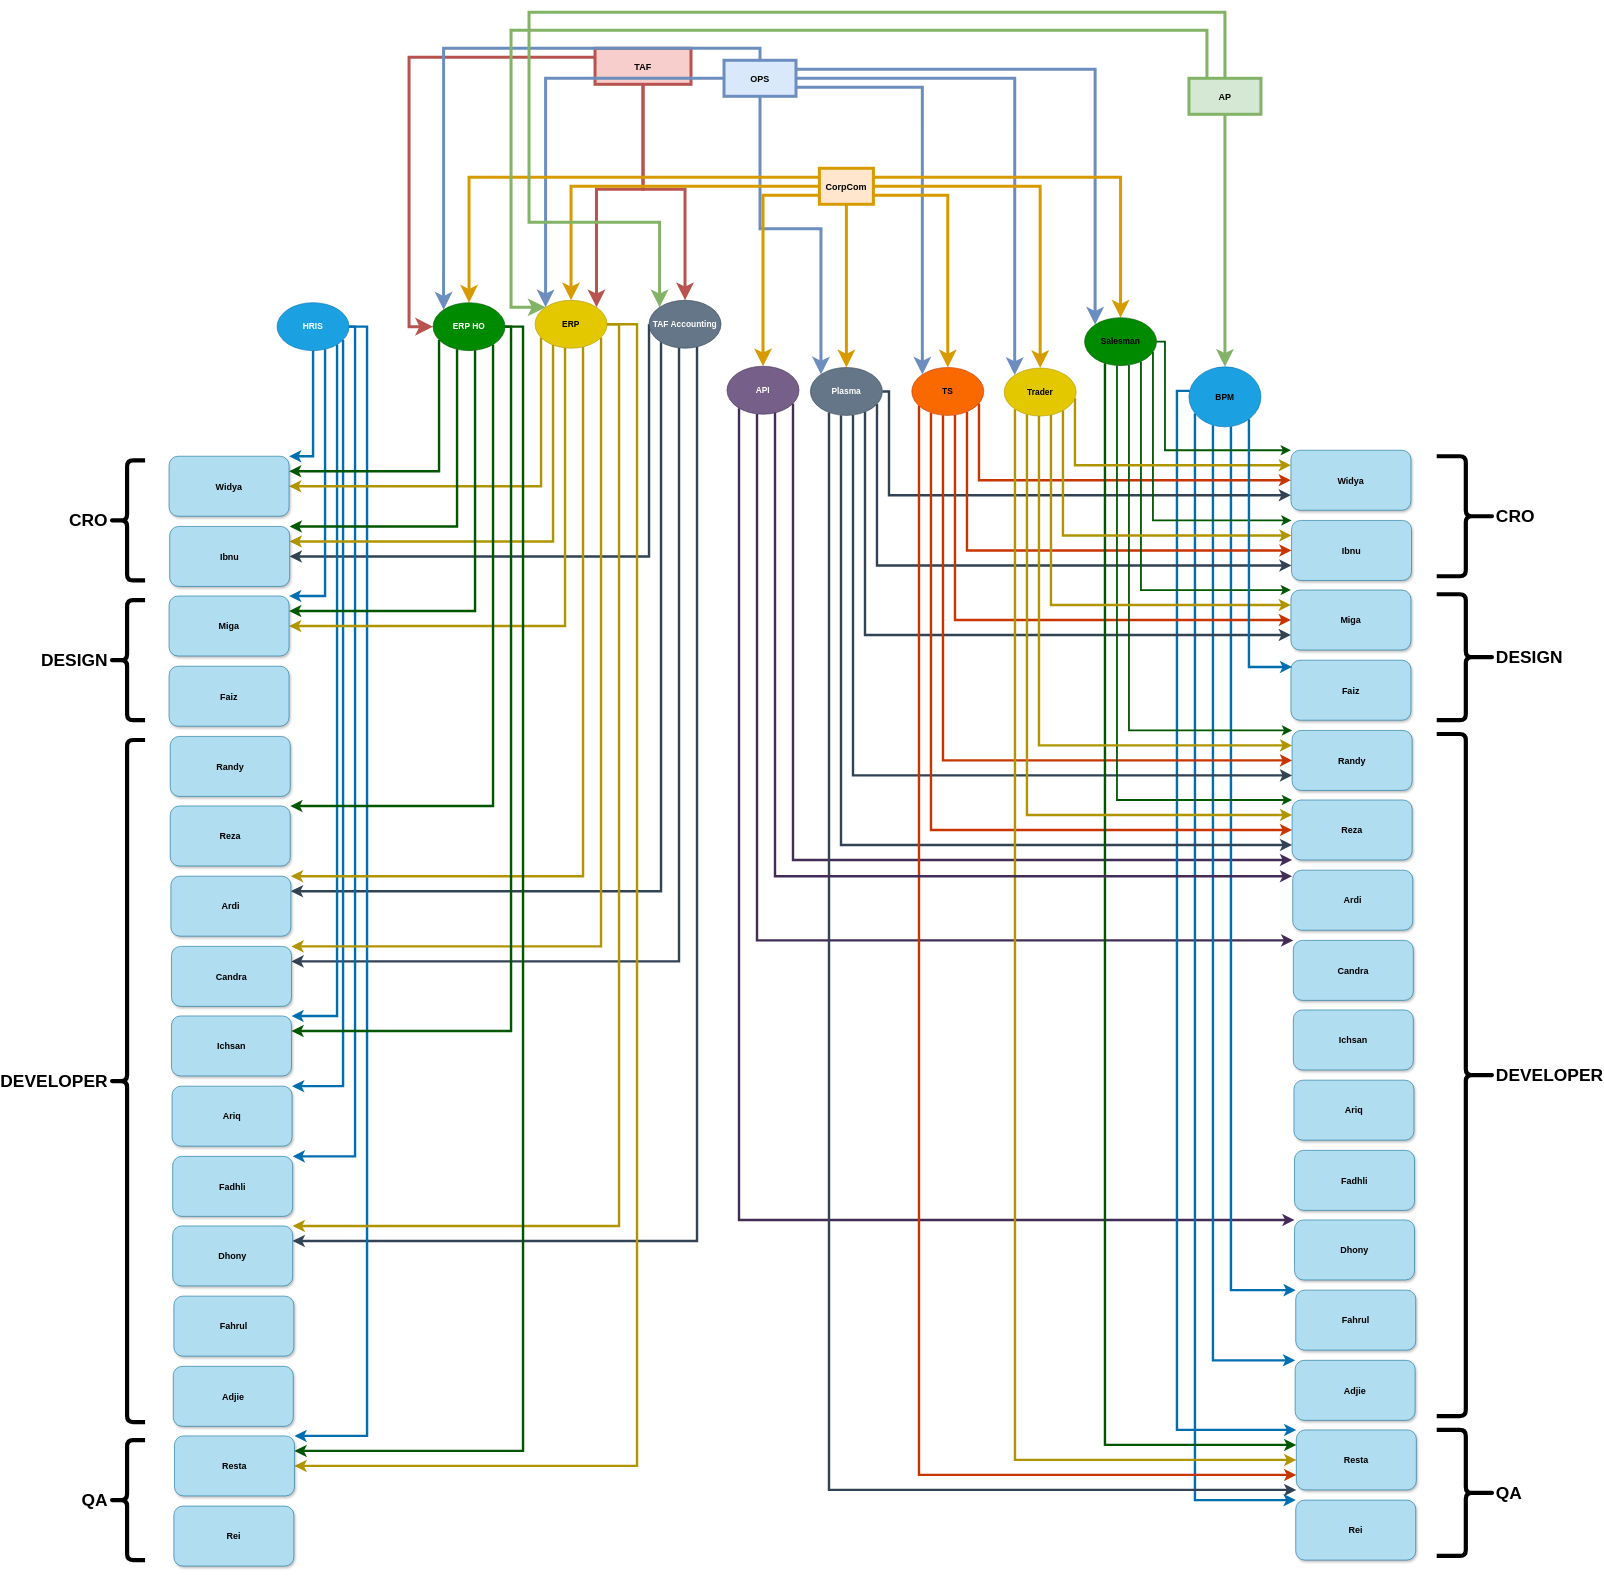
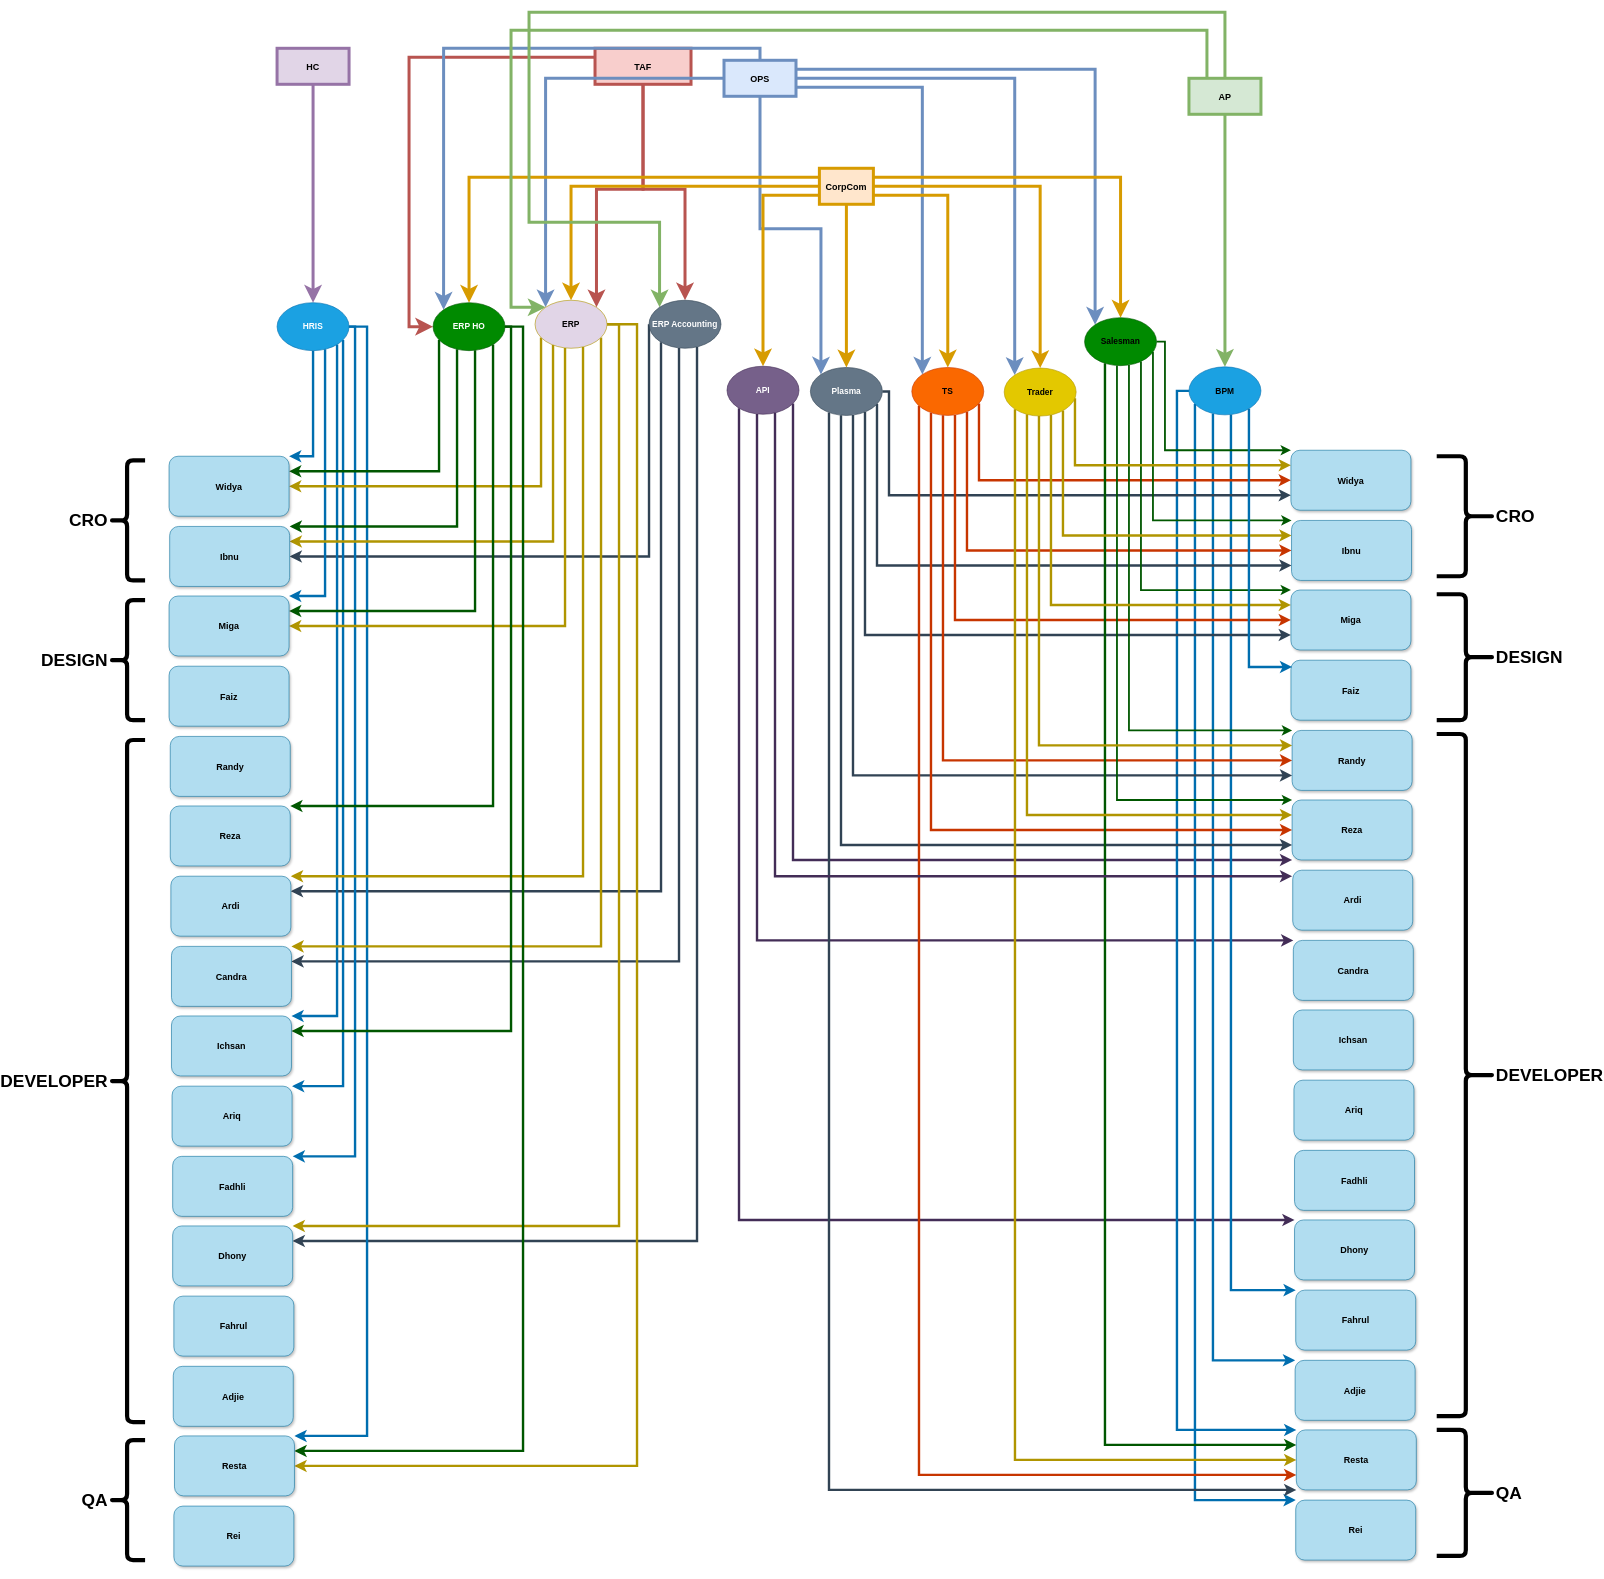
node "HC": added
edge "HC" -> "HRIS": added
node "ERP": fillcolor #e3c800 -> #e1d5e7
node "TAF Accounting": label "TAF Accounting" -> "ERP Accounting"
node "BPM": size 72x60 -> 72x48
